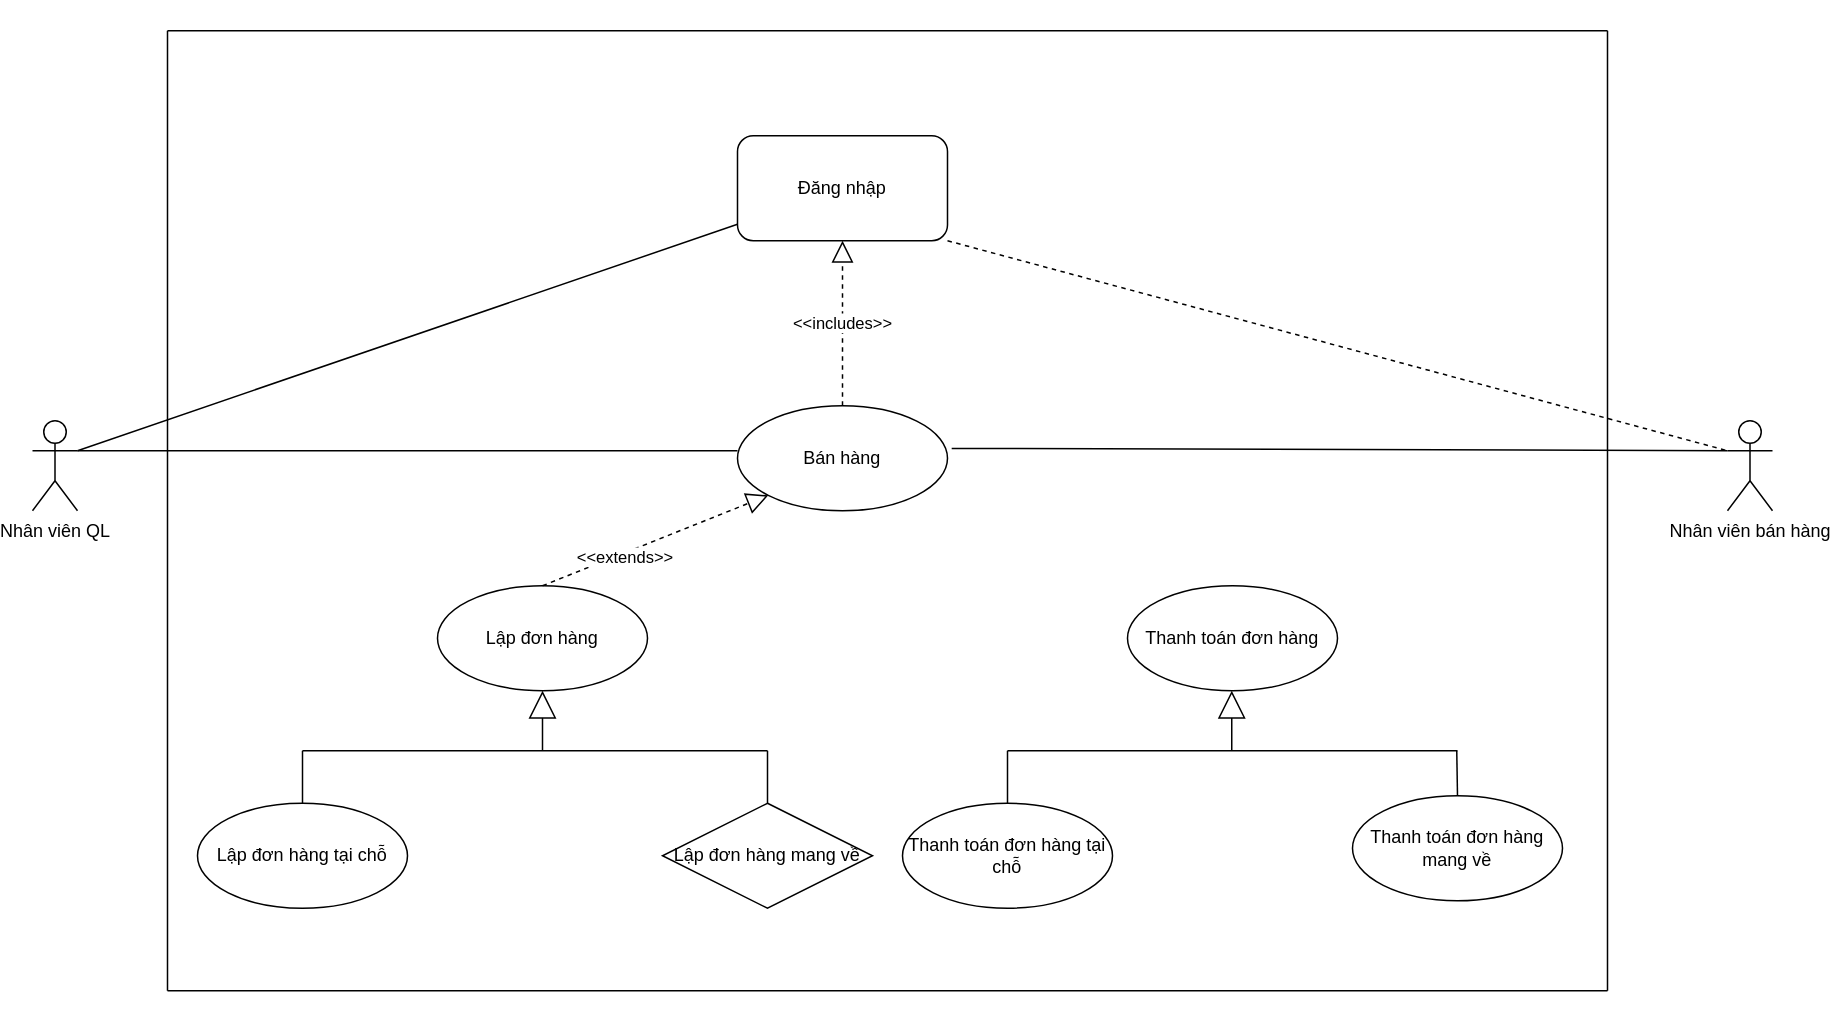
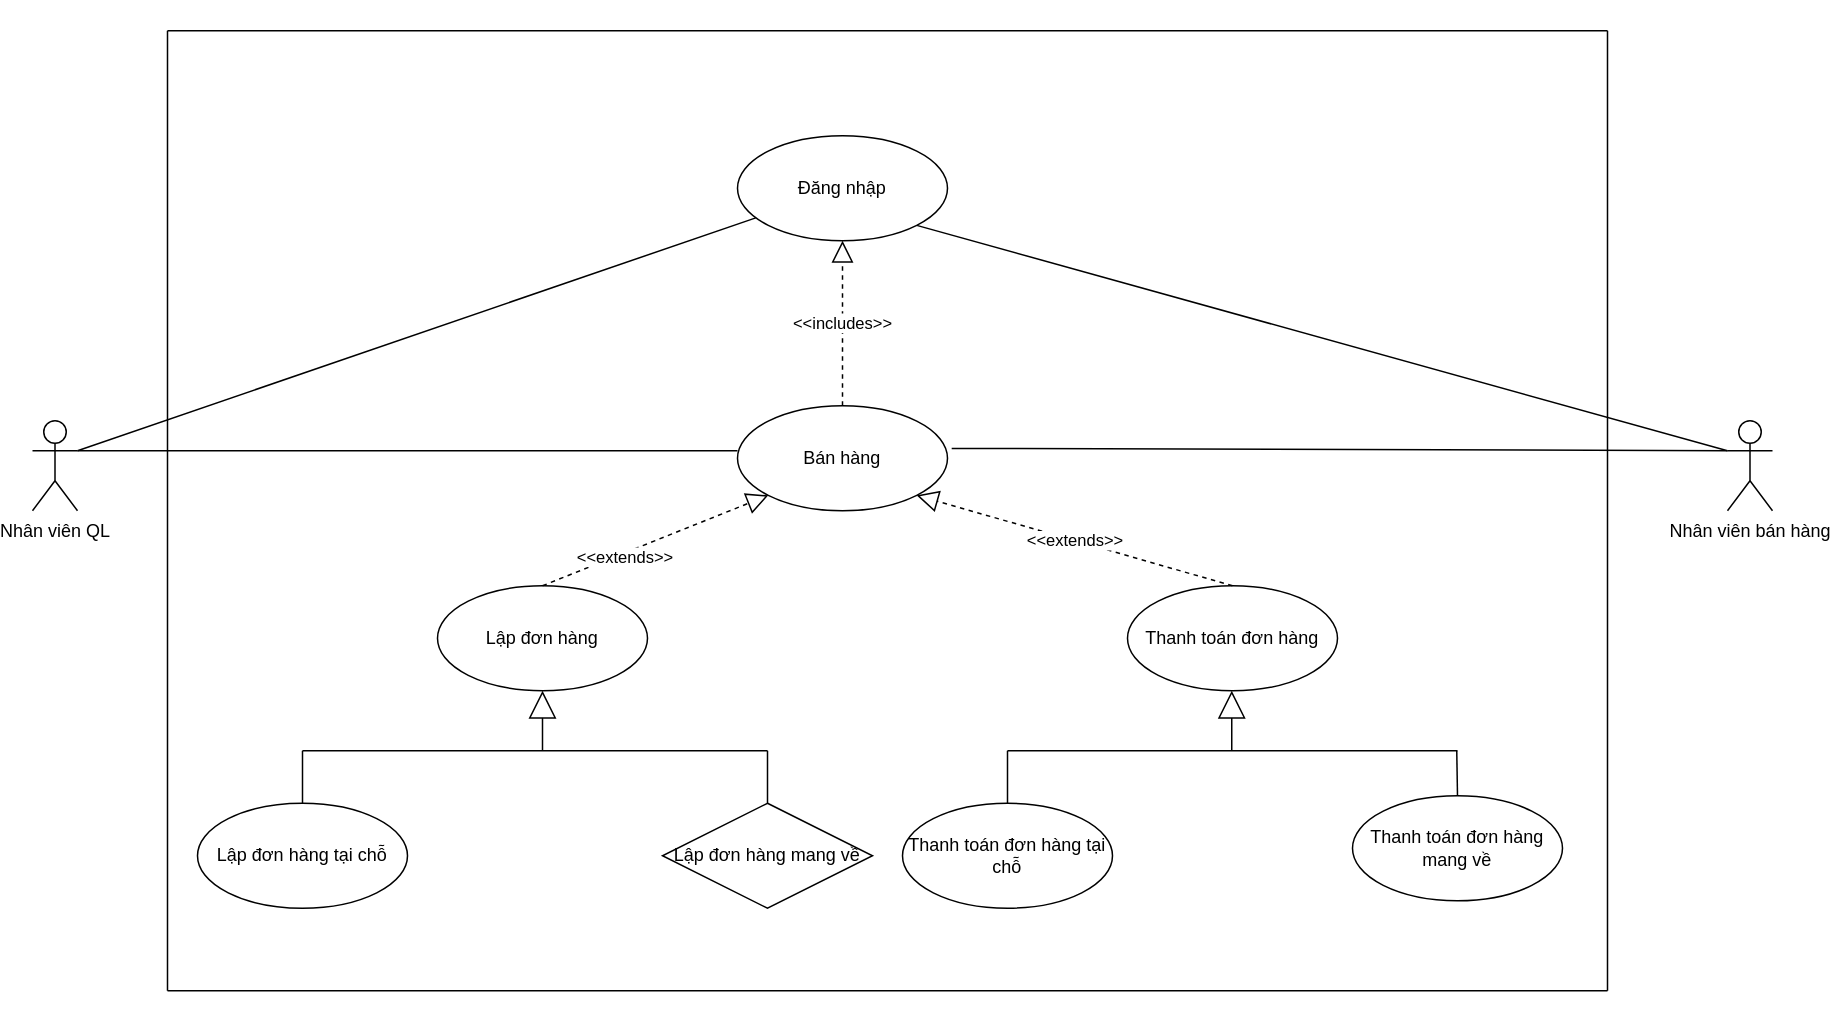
node "Đăng nhập": shape rounded rectangle -> ellipse
edge "Đăng nhập" -- "Nhân viên bán hàng": style dashed -> solid
edge "Thanh toán đơn hàng" -> "Bán hàng": added, label "<<extends>>"
